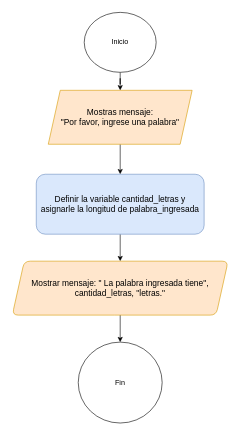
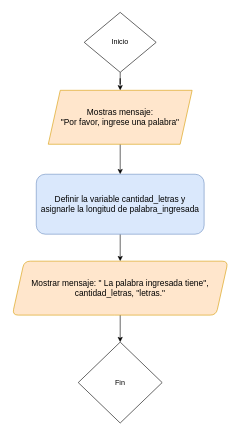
node "Inicio": shape ellipse -> diamond
node "Fin": shape ellipse -> diamond
